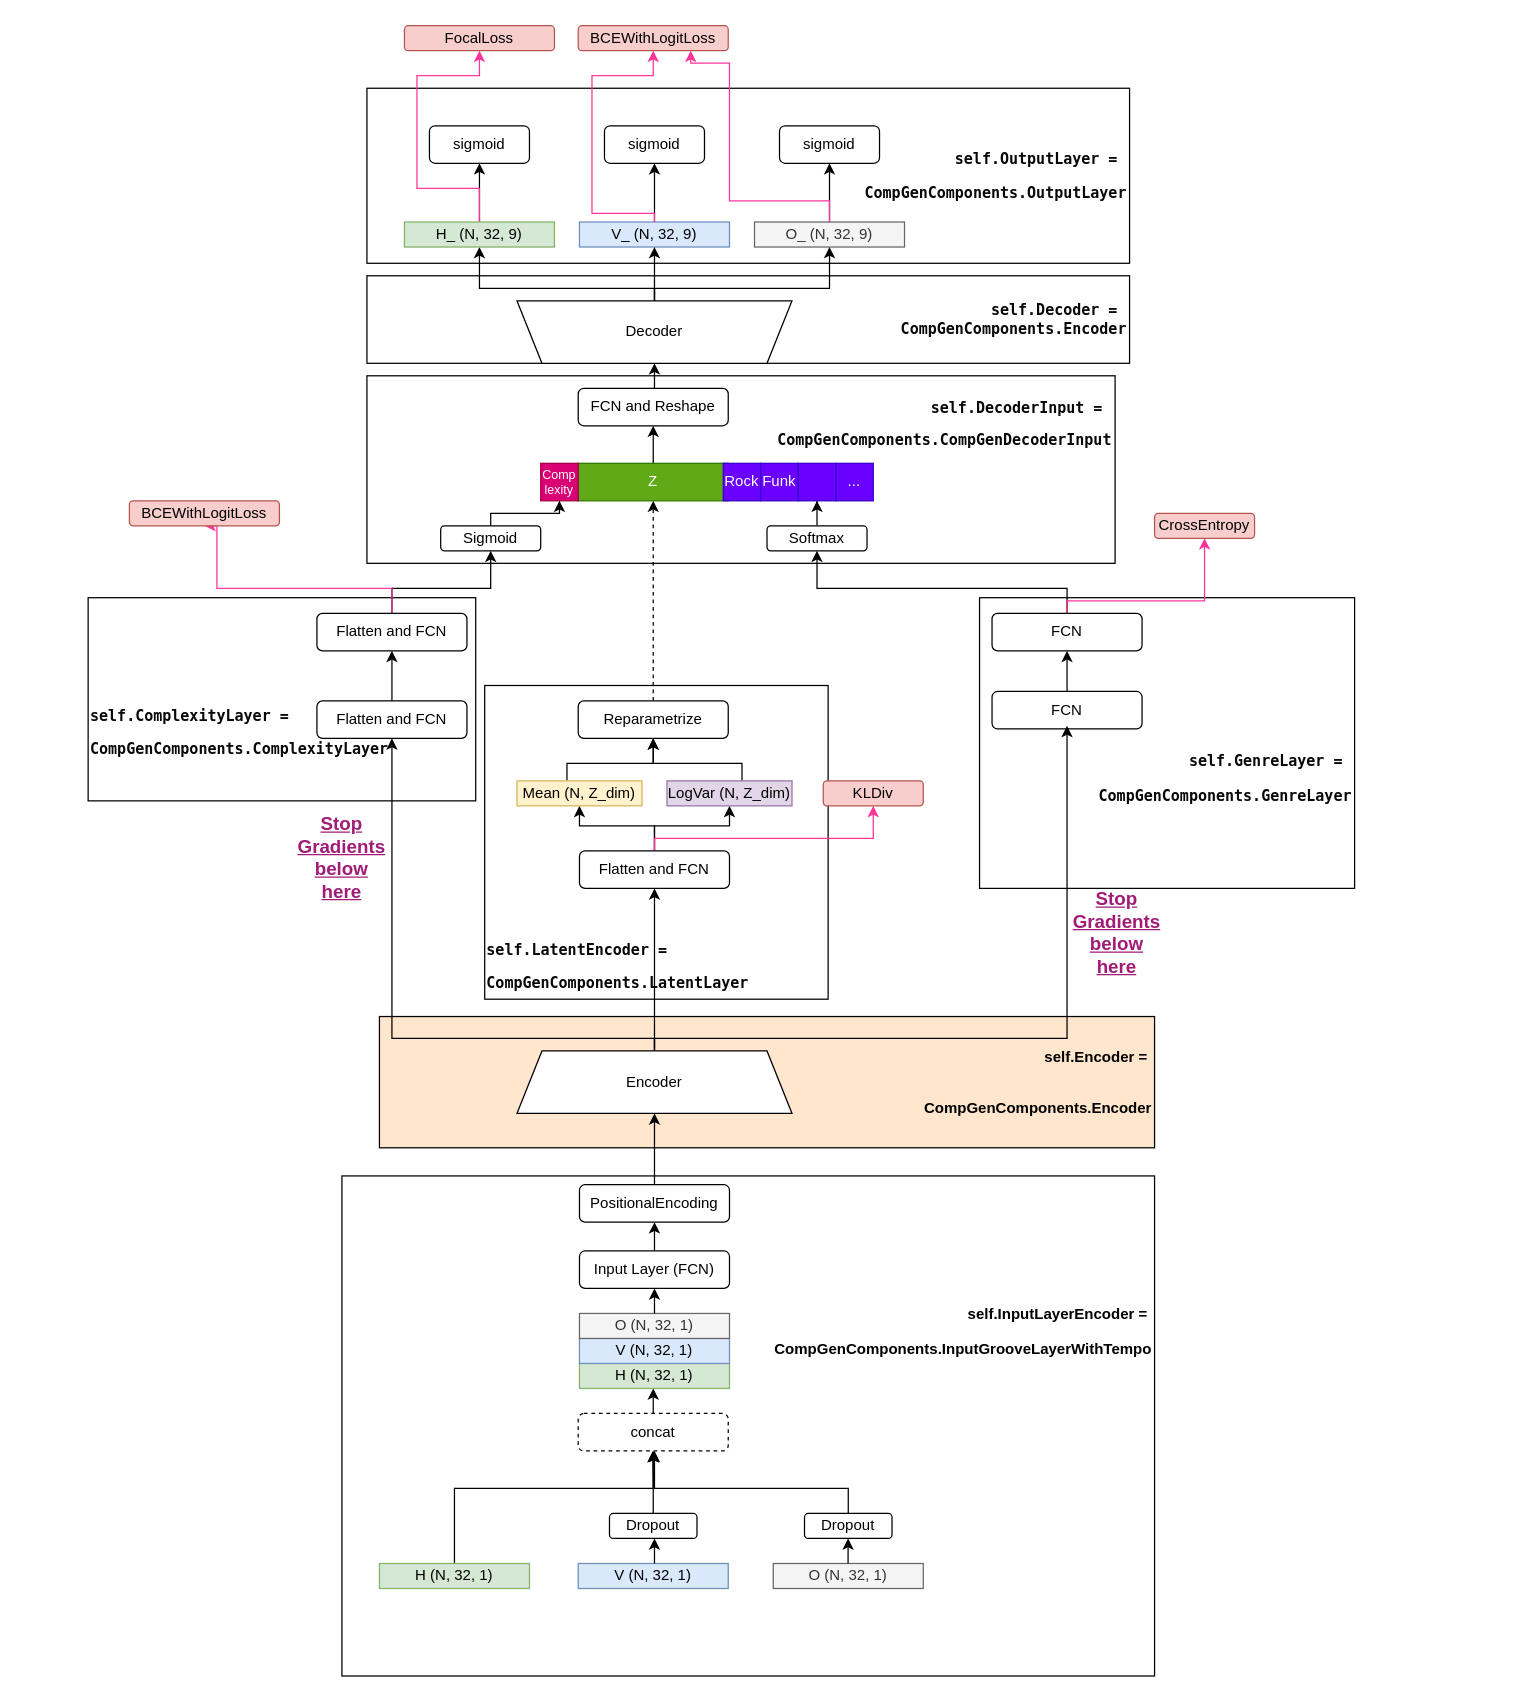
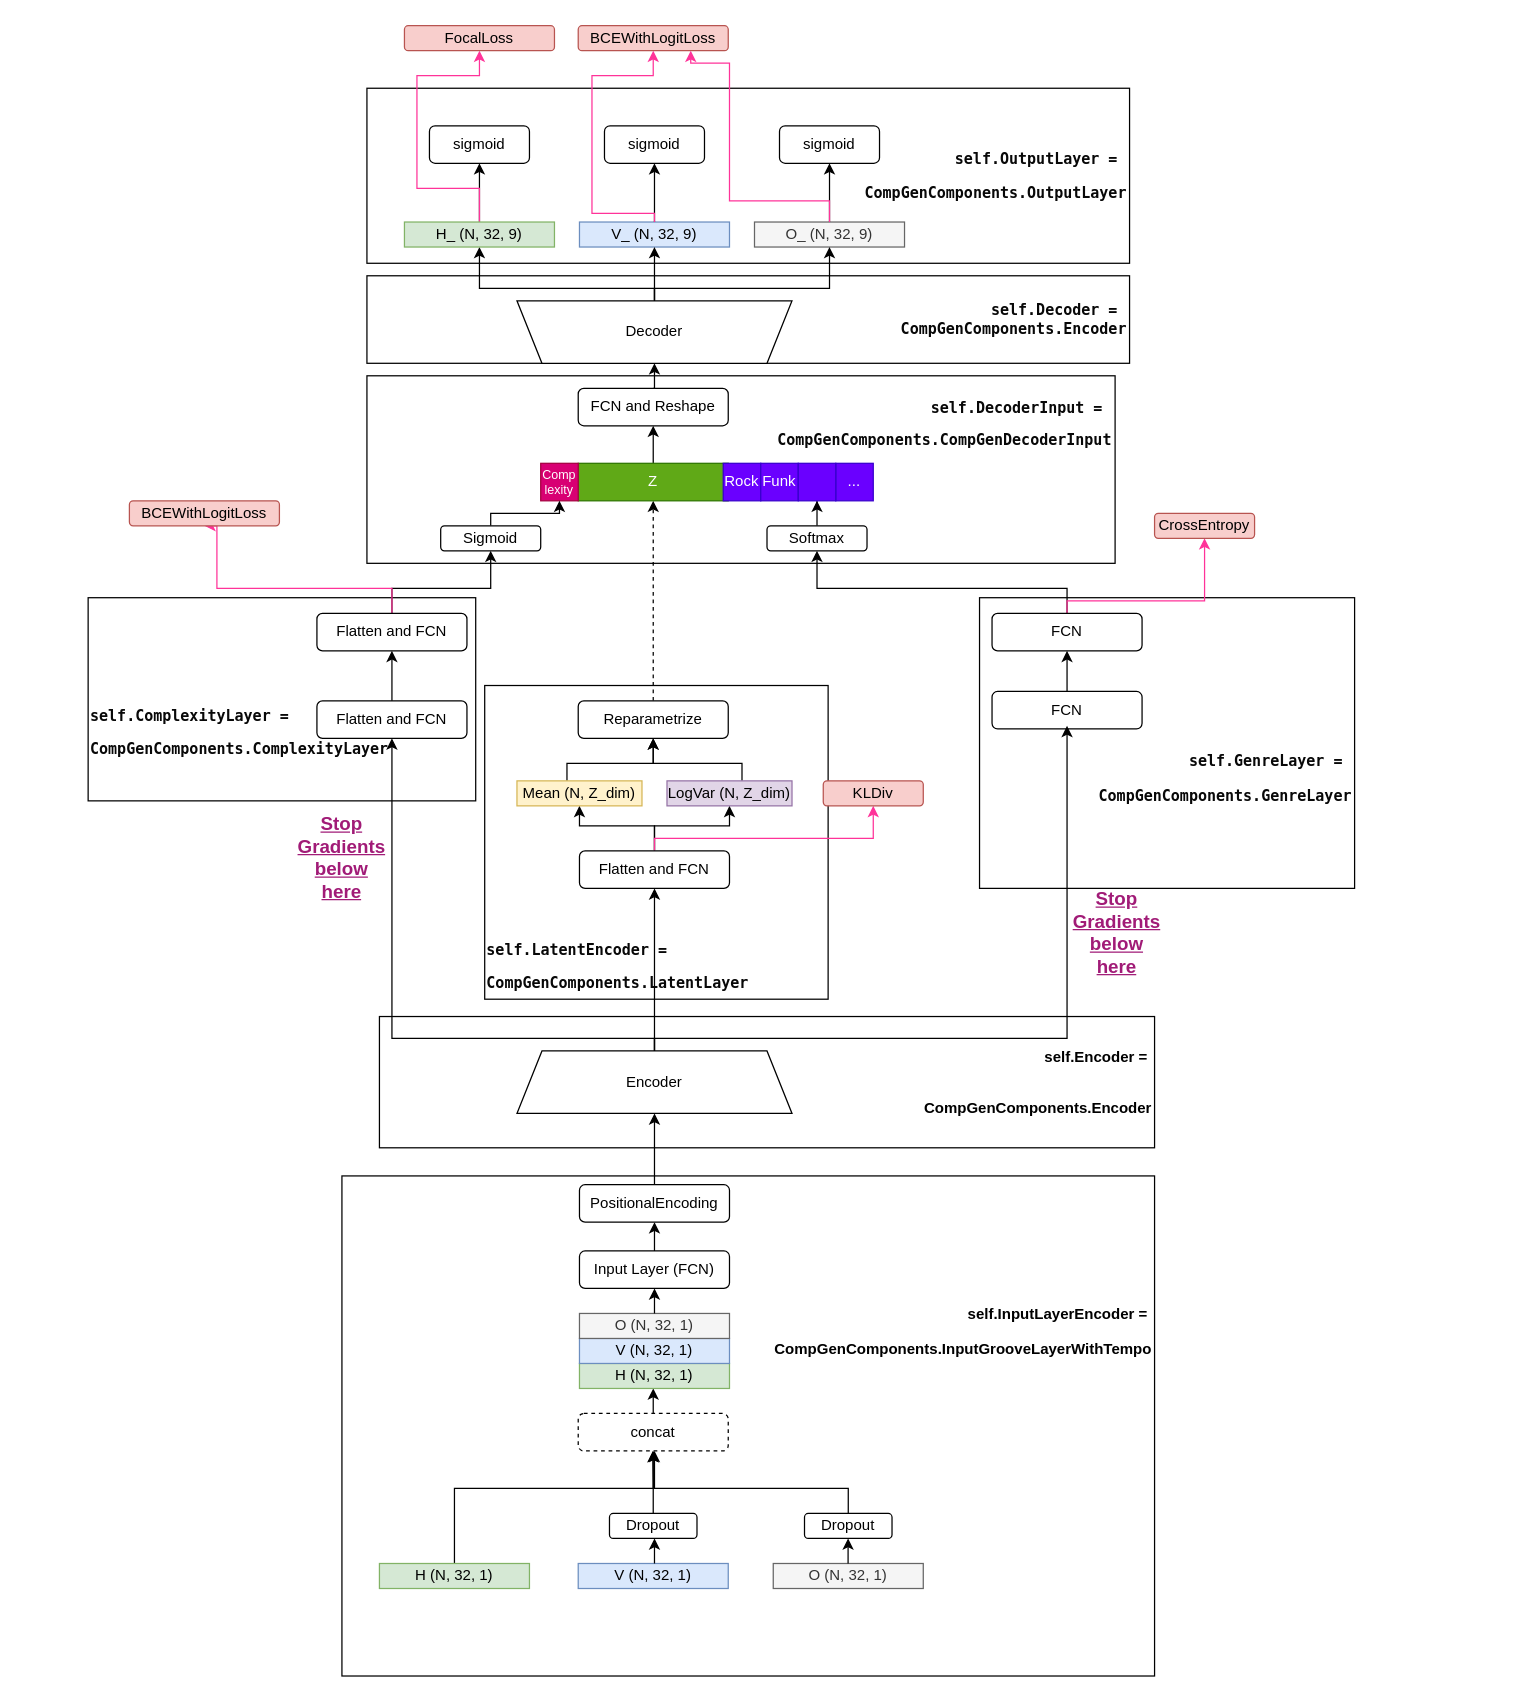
node "self.Encoder = CompGenComponents.Encoder": fillcolor #ffe6cc -> #ffffff
